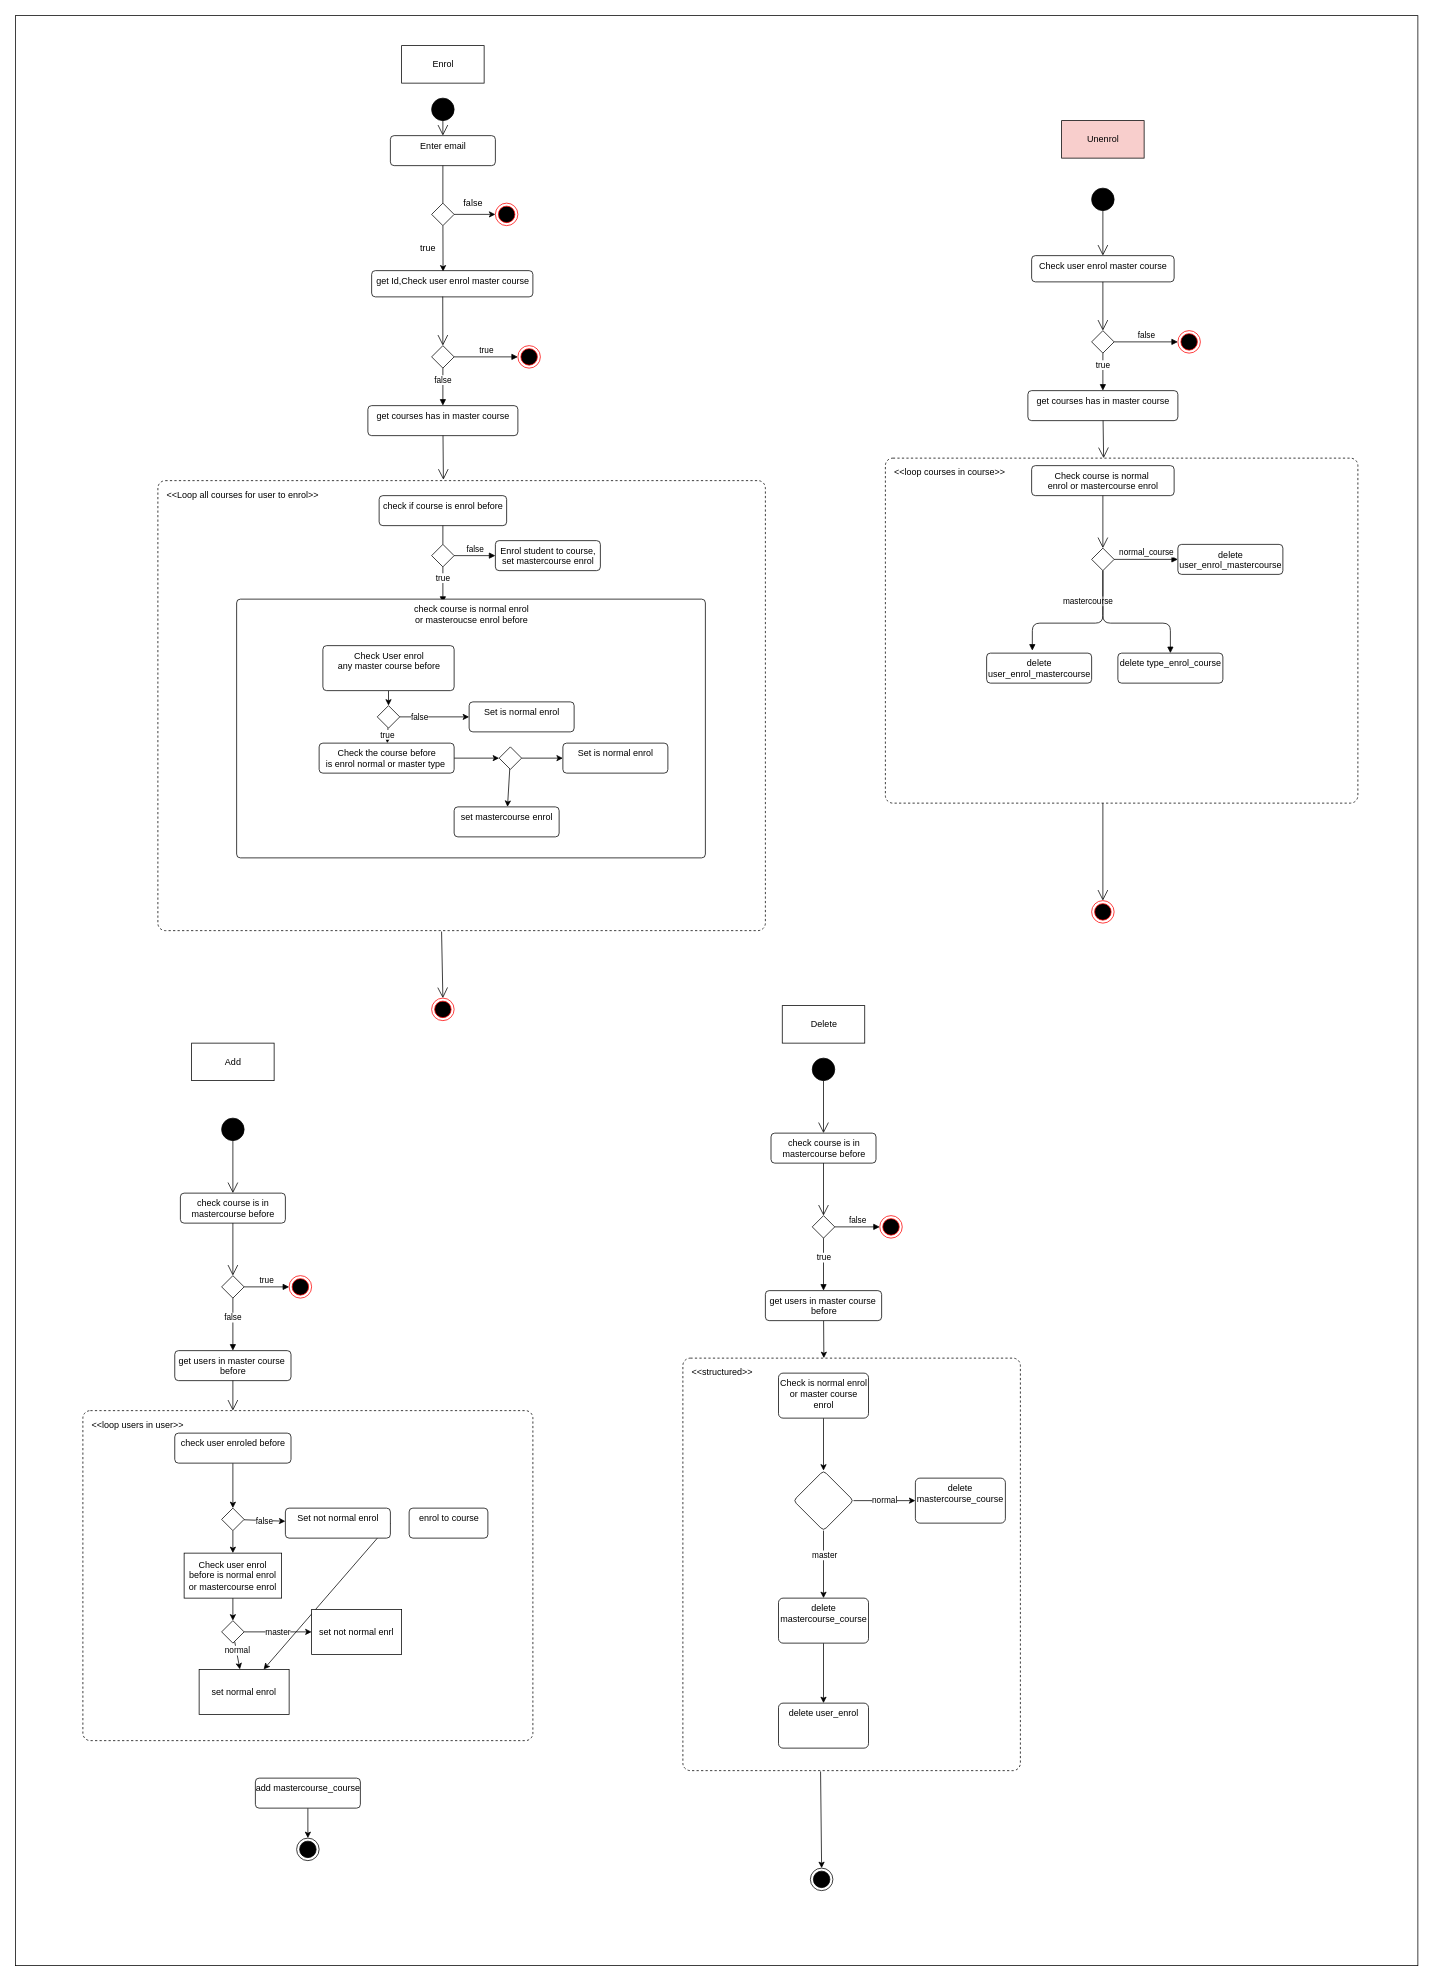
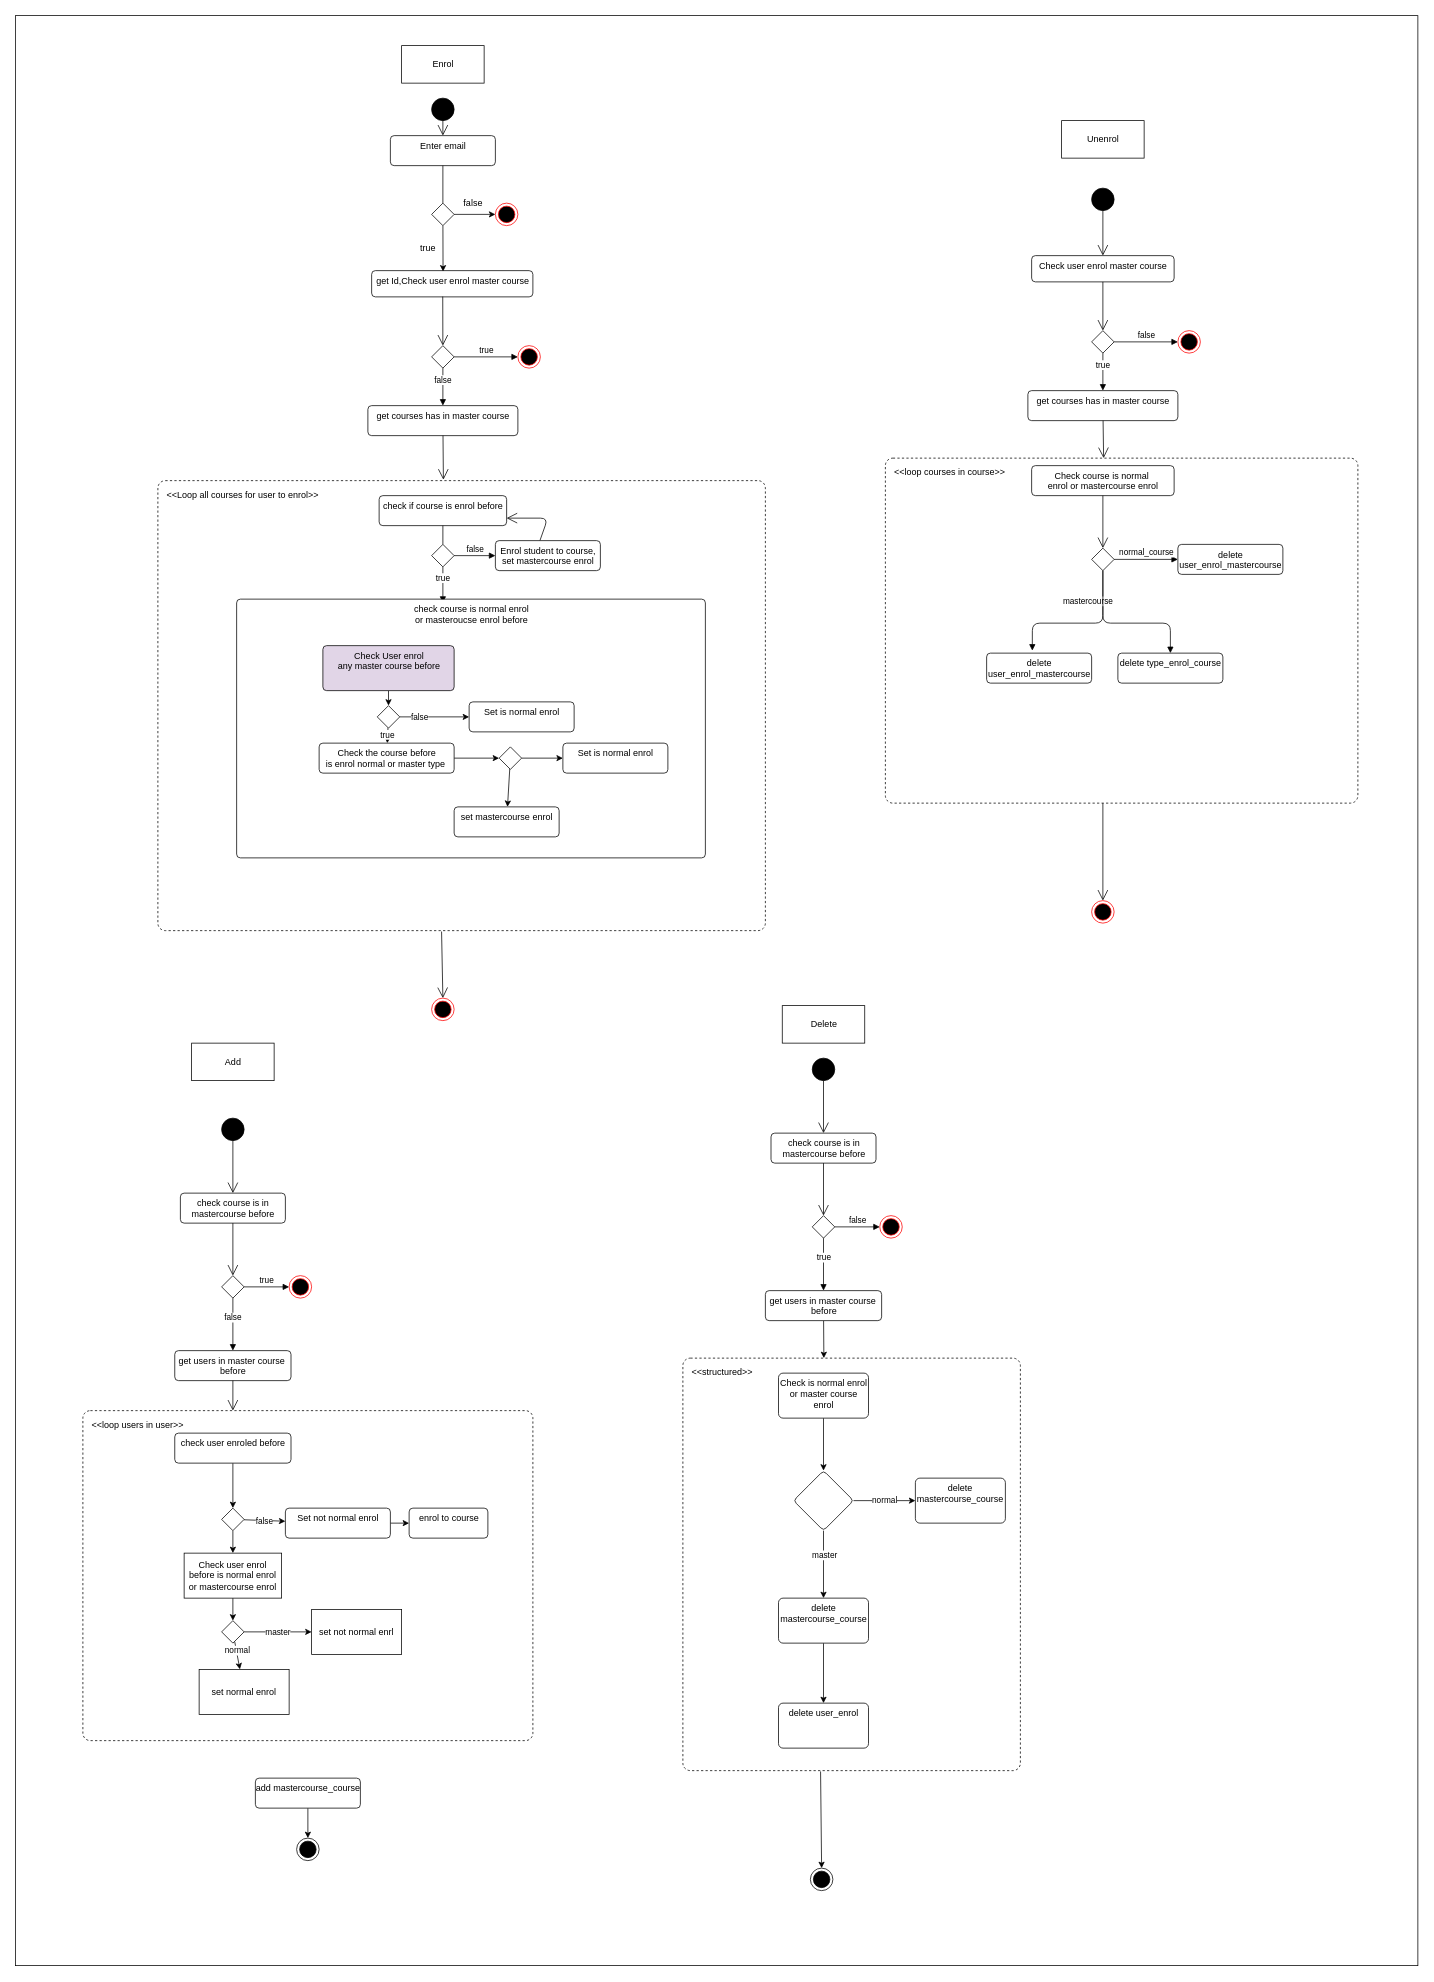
node "Unenrol": fillcolor #f8cecc -> #ffffff
edge "Enrol student to course, set mastercourse enrol" -> "check if course is enrol before": added
node "Check User enrol any master course before": fillcolor #ffffff -> #e1d5e7
edge "Set not normal enrol" -> "set normal enrol": now "Set not normal enrol" -> "enrol to course"
